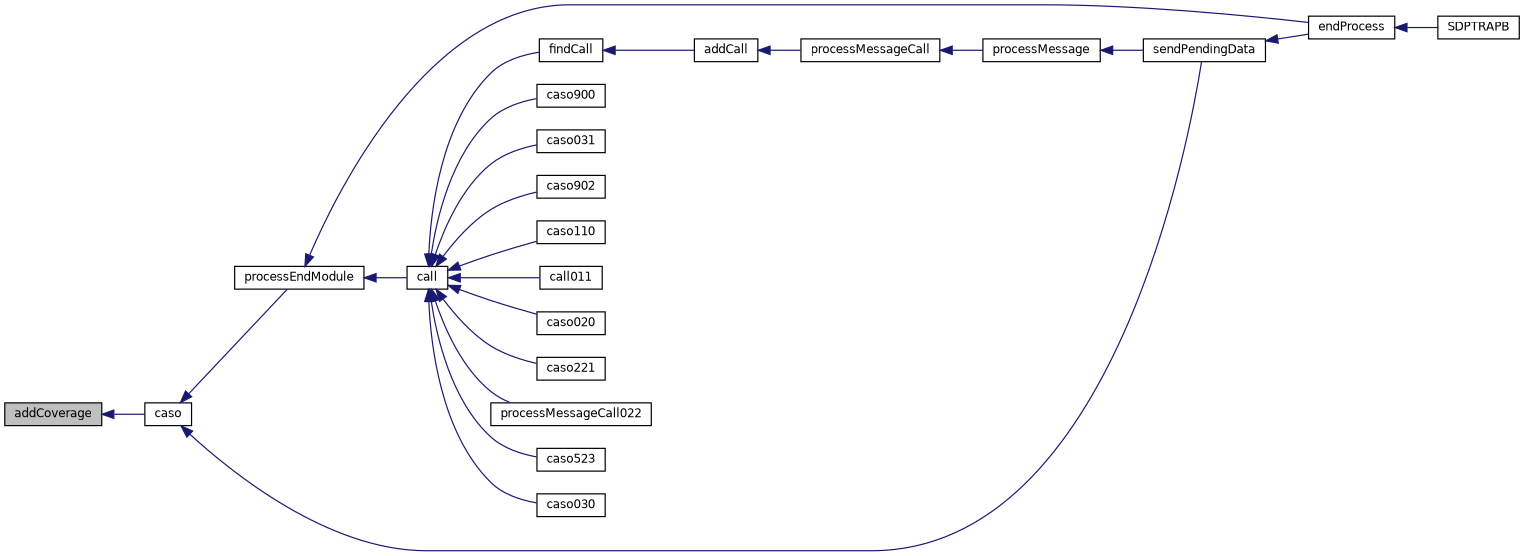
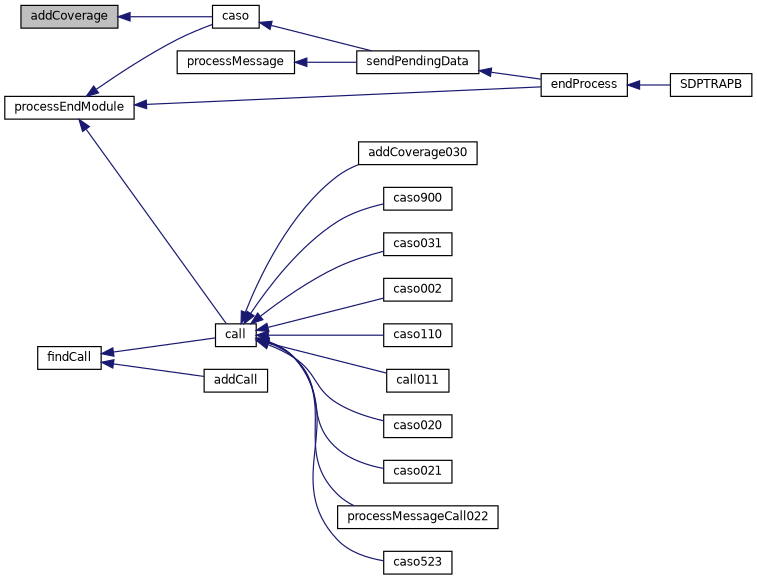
node "processMessageCall": removed
edge "findCall" -> "call": reversed
node "caso902": label "caso902" -> "caso002"
edge "processEndModule" -> "caso": reversed
node "caso221": label "caso221" -> "caso021"
node "caso030": label "caso030" -> "addCoverage030"
